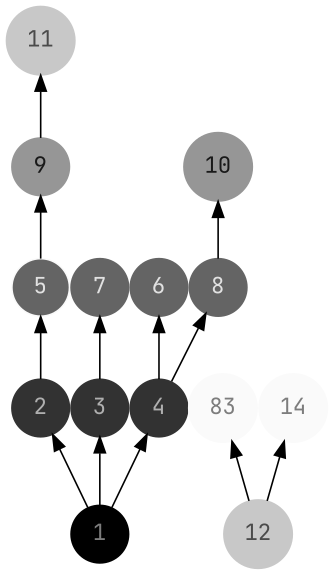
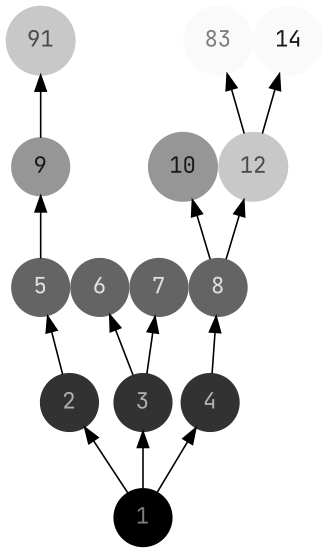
node "11": label "11" -> "91"
edge "8" -> "12": added
node "5": color #fafafa -> #646464
edge "4" -> "6": now "3" -> "6"
node "14": fontcolor #7d7d7d -> #191919
